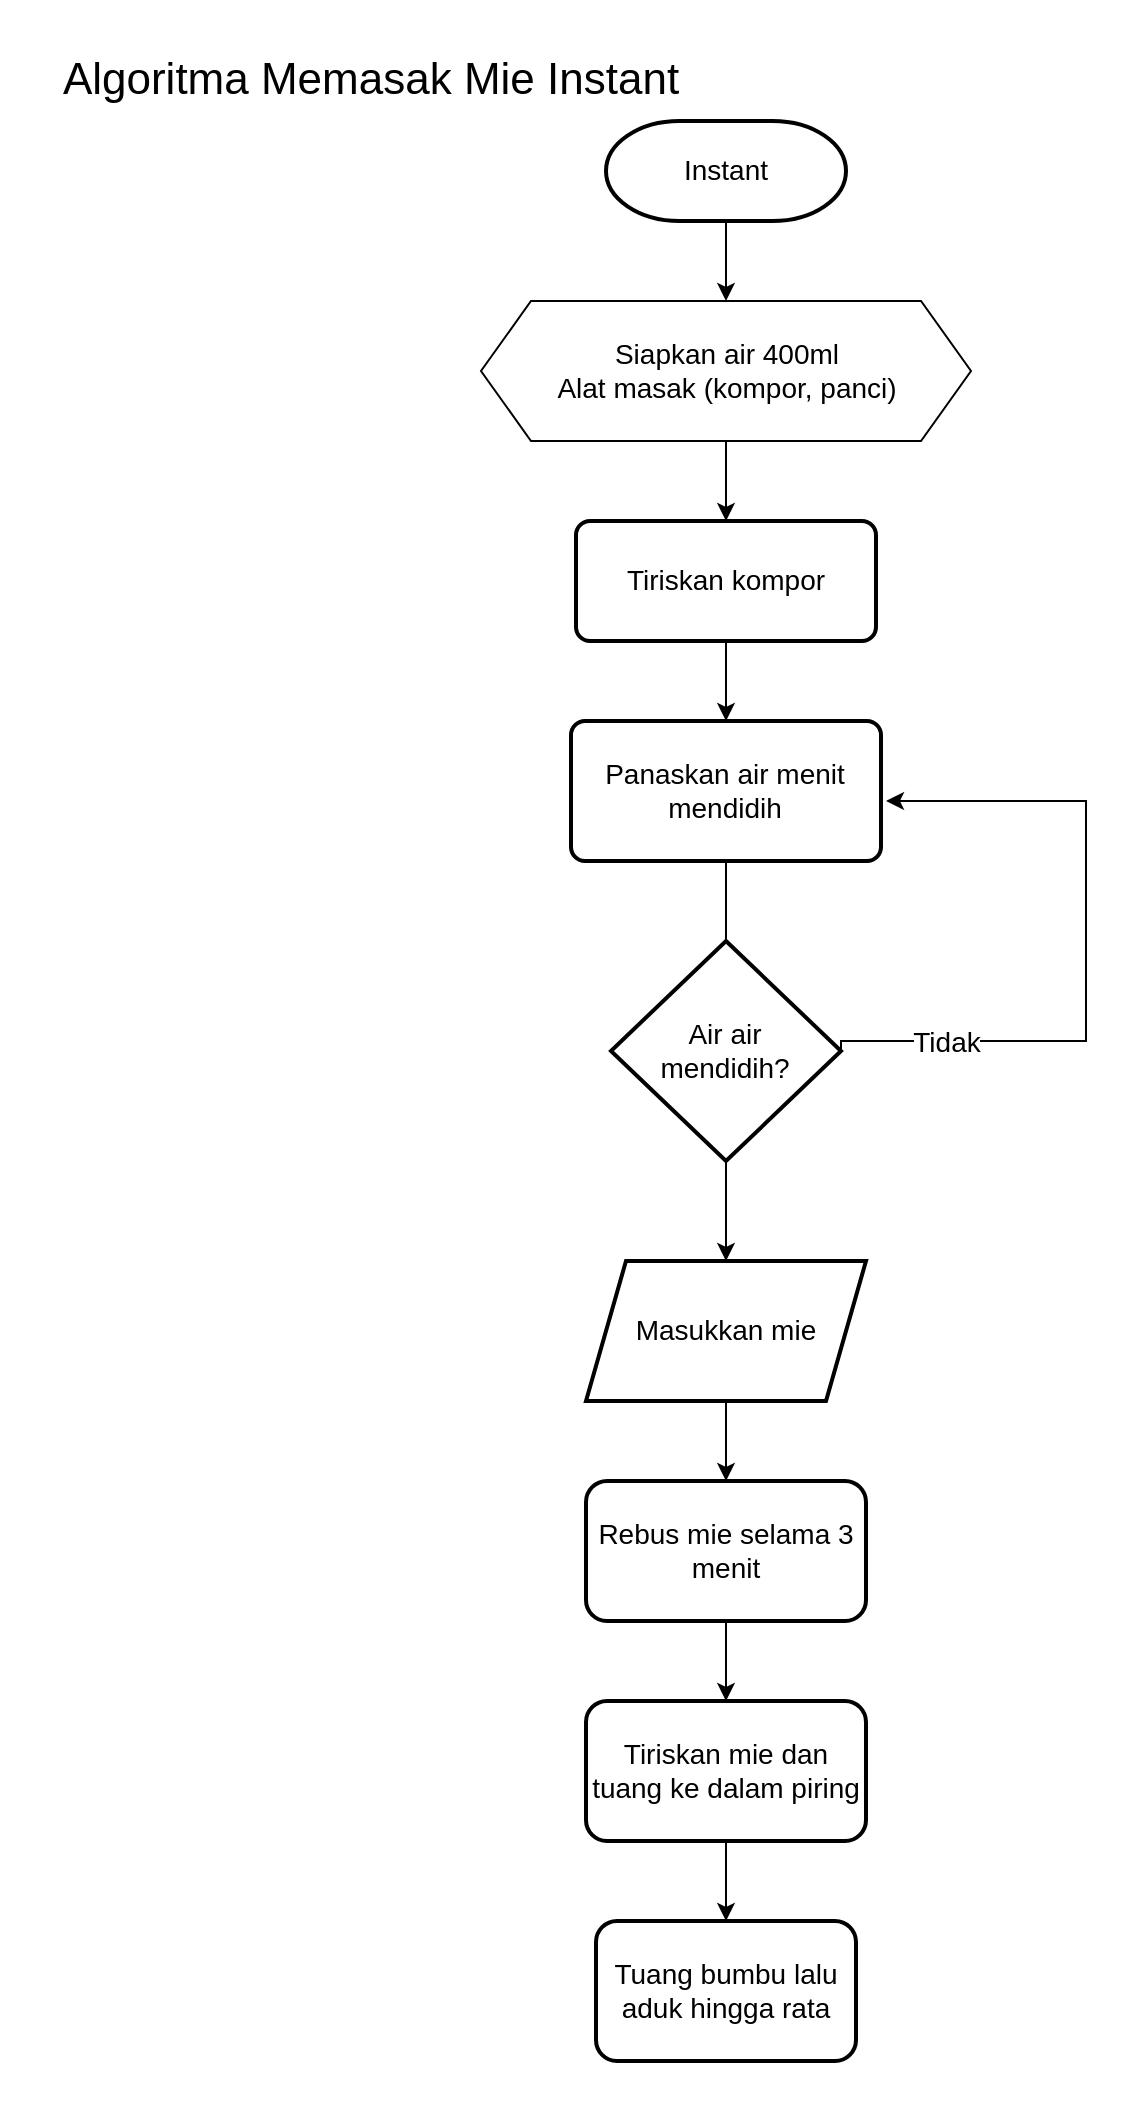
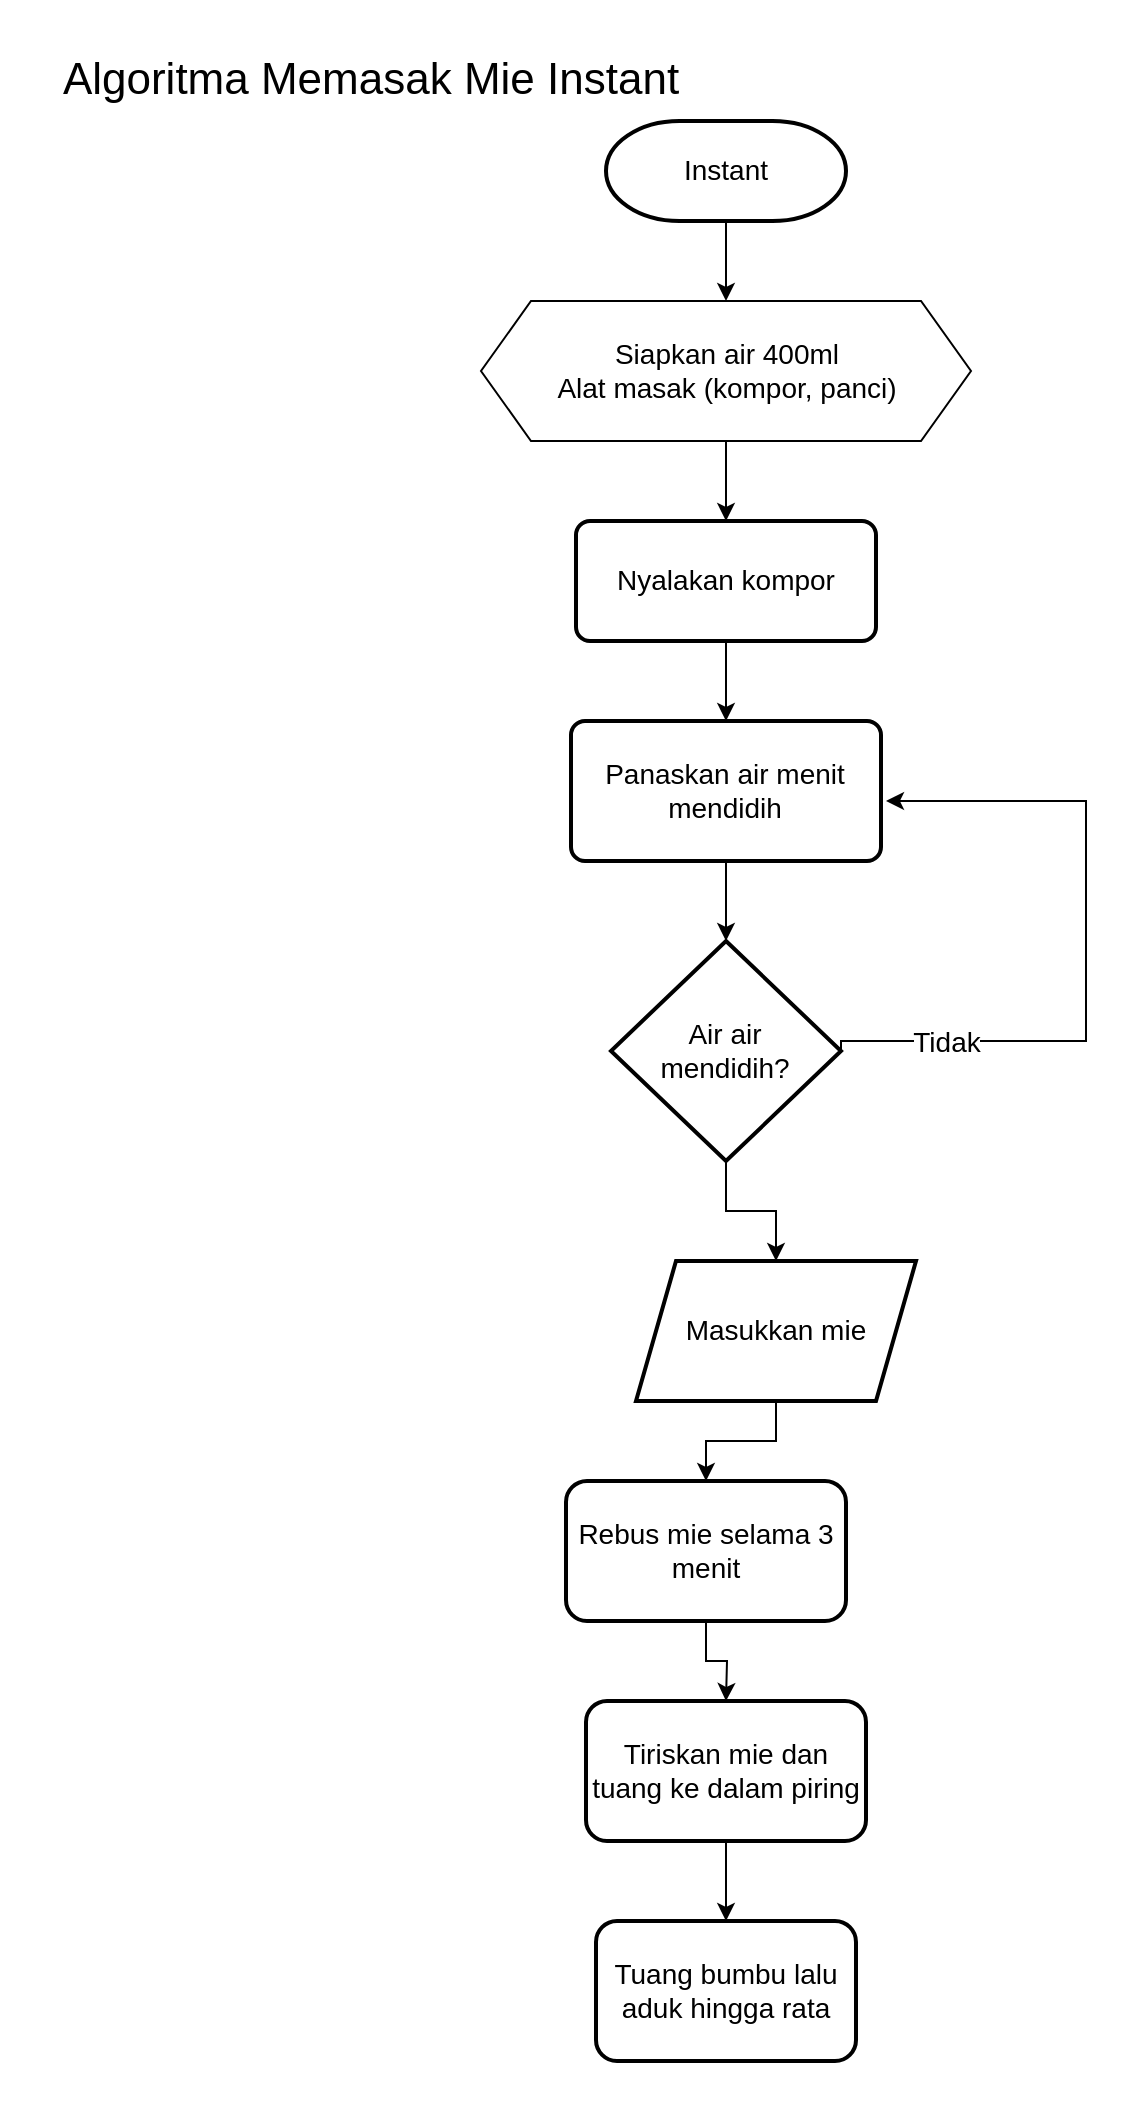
node "Tiriskan kompor": label "Tiriskan kompor" -> "Nyalakan kompor"
edge "Panaskan air menit mendidih" -- "Air air mendidih?": arrowhead none -> classic
node "Masukkan mie": moved (726, 1331) -> (776, 1331)
node "Rebus mie selama 3 menit": moved (726, 1551) -> (706, 1551)
